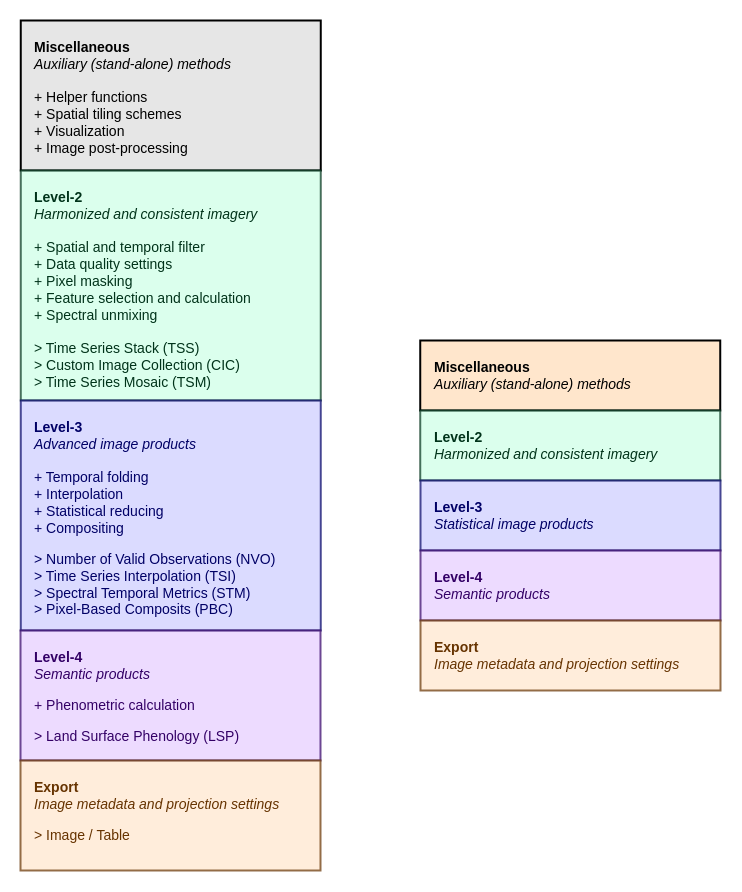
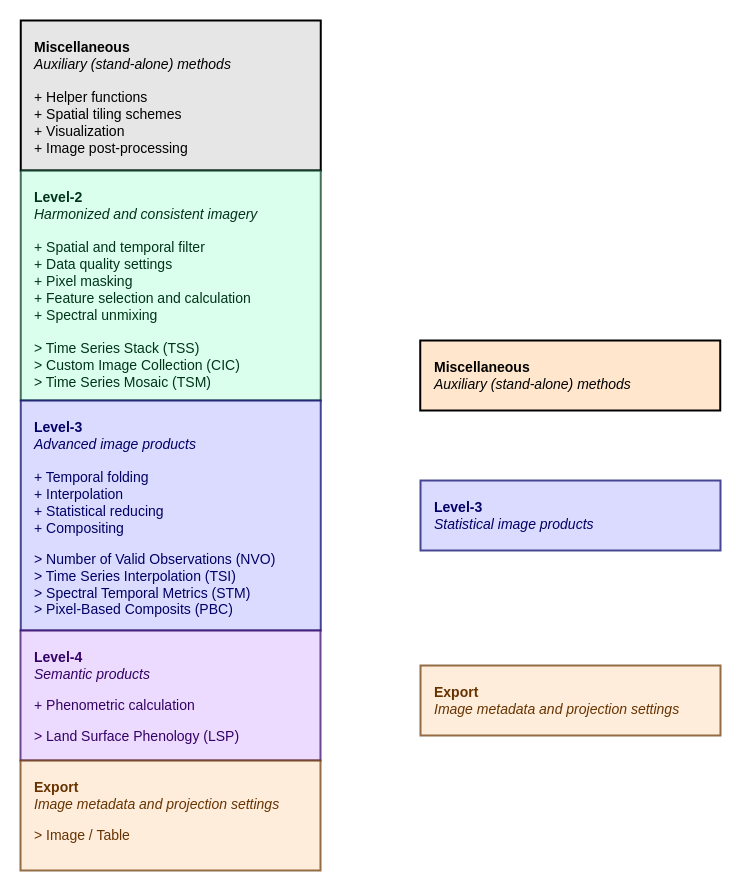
node "Level-2 Harmonized and consistent imagery": removed
node "Level-4 Semantic products": removed
node "Export Image metadata and projection settings": moved (571, 656) -> (571, 701)
